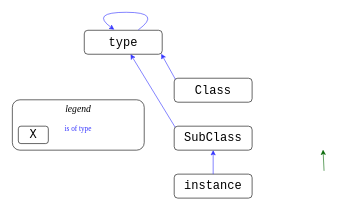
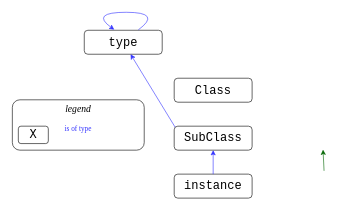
edge "Class" -> "type": removed
